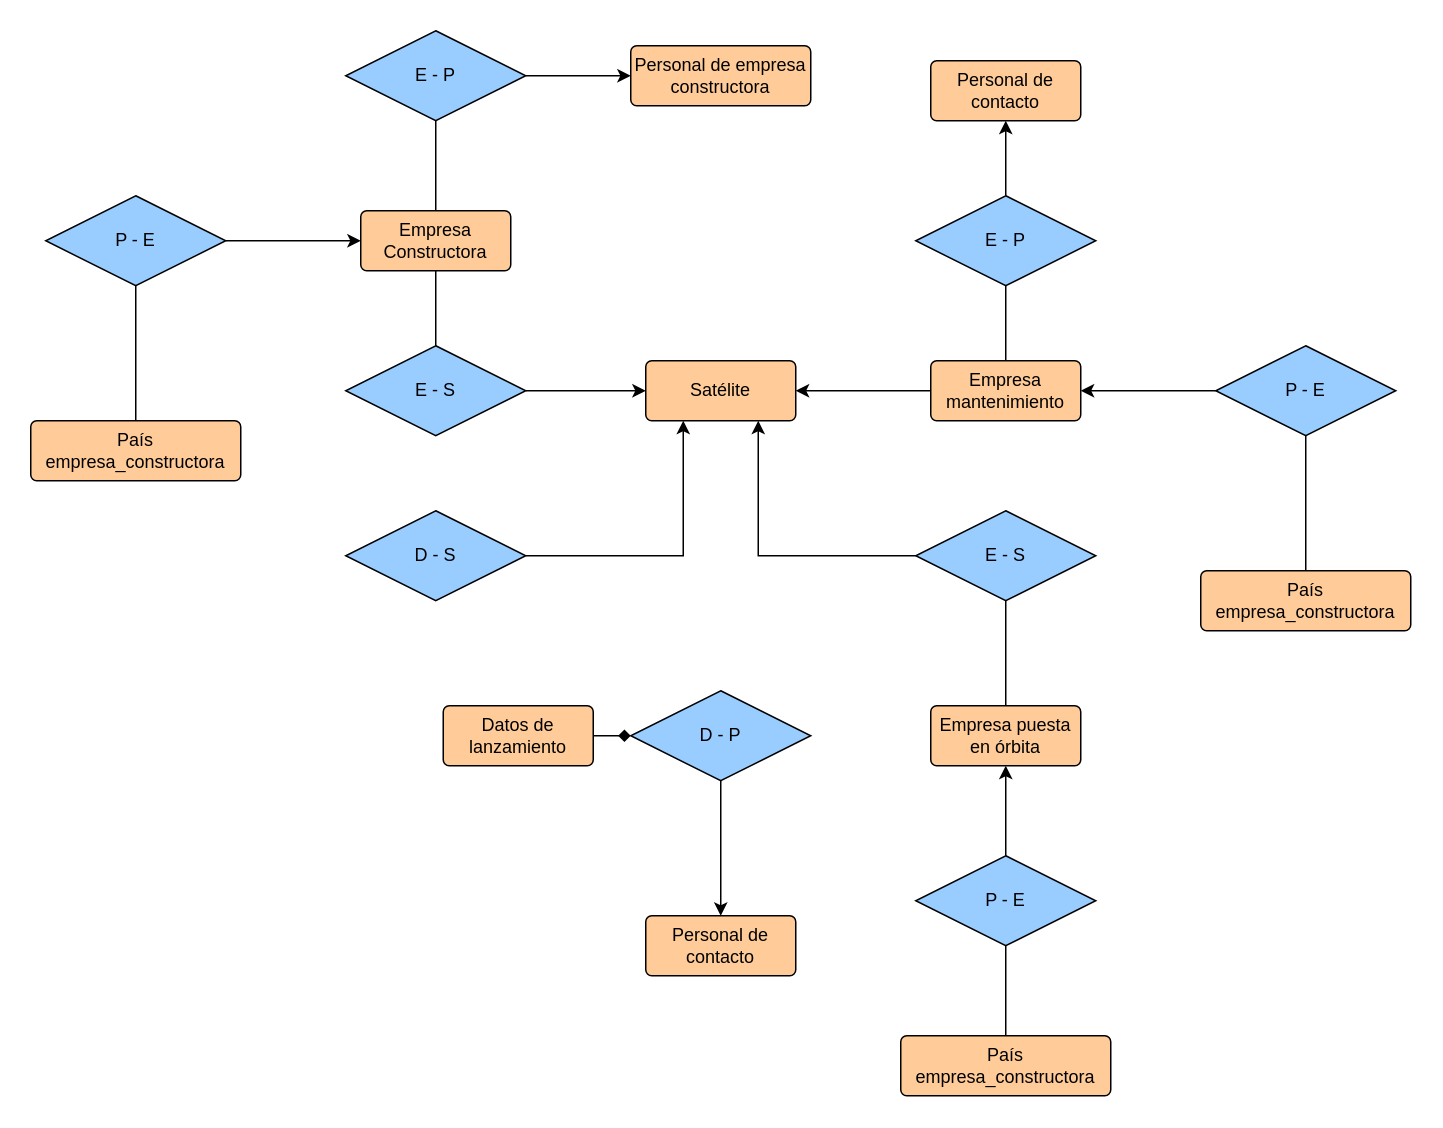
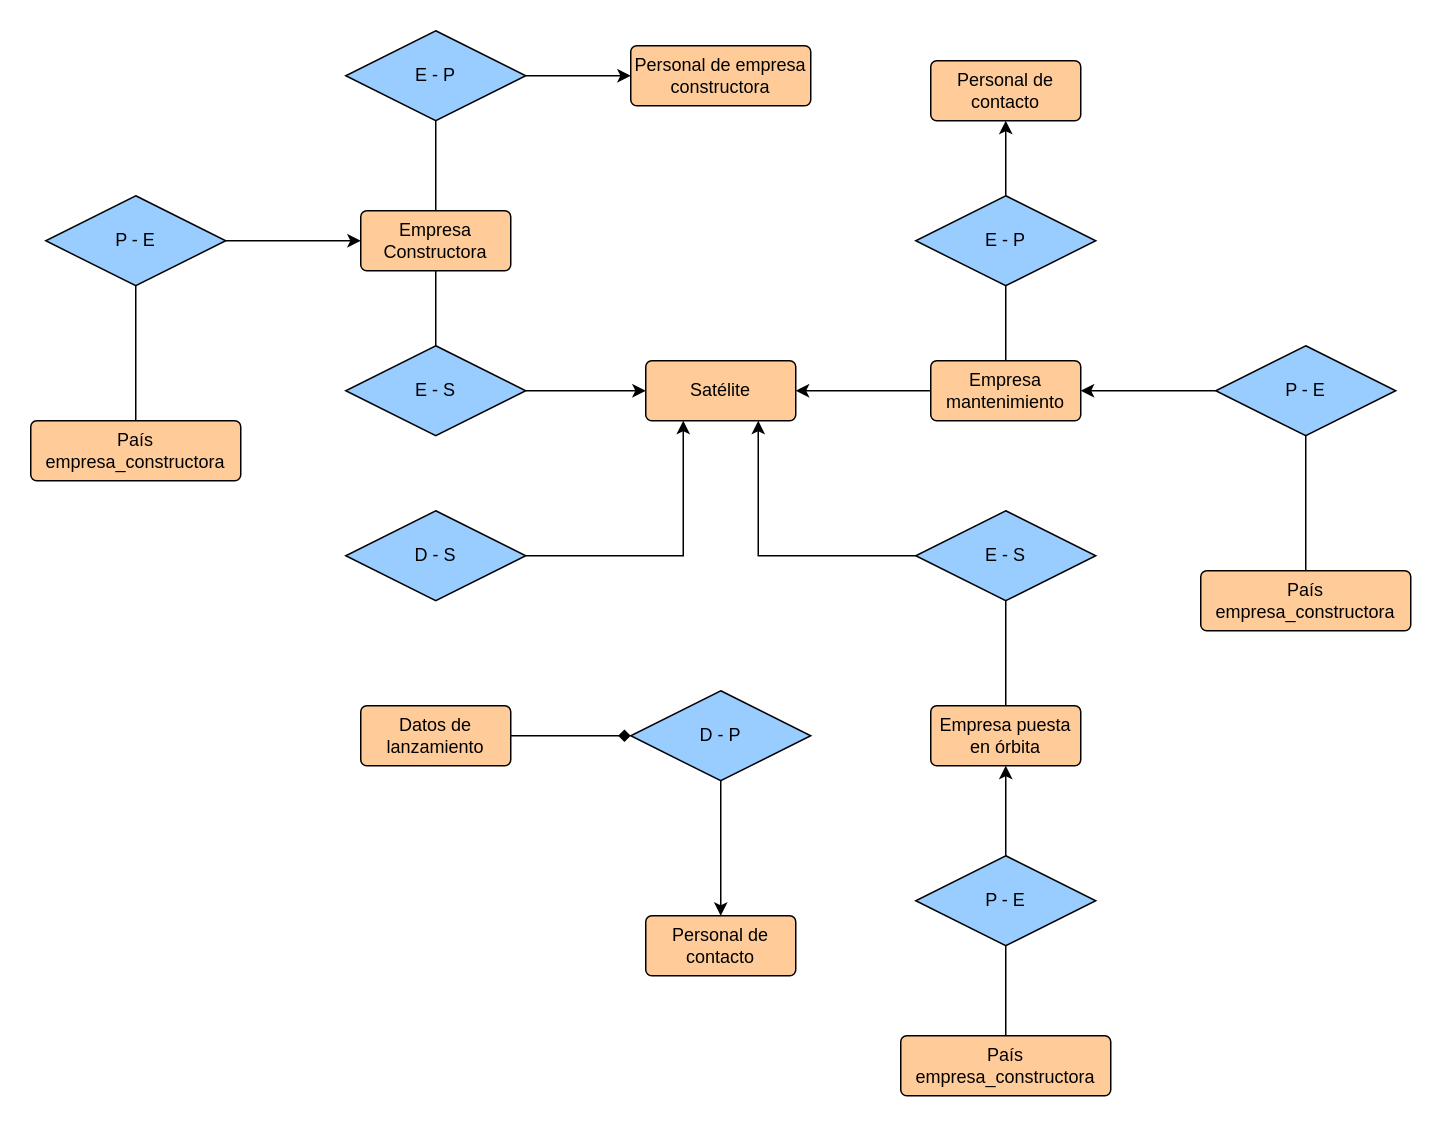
node "Datos de lanzamiento": moved (518, 736) -> (436, 736)
